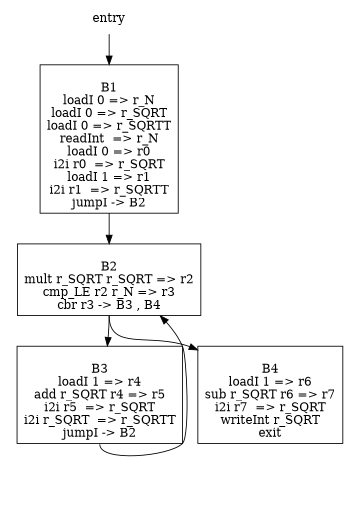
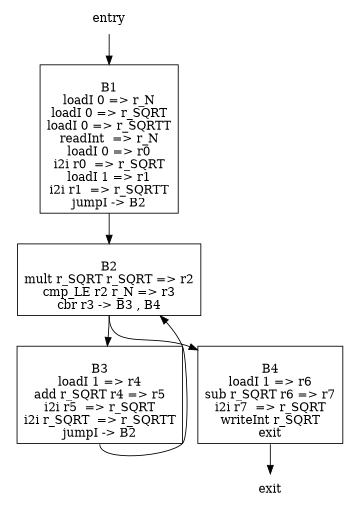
node "exit": added
